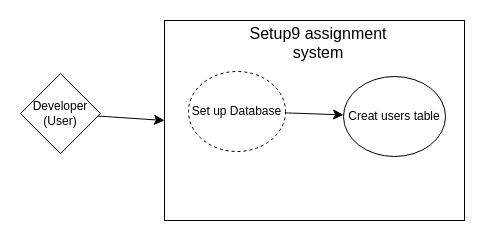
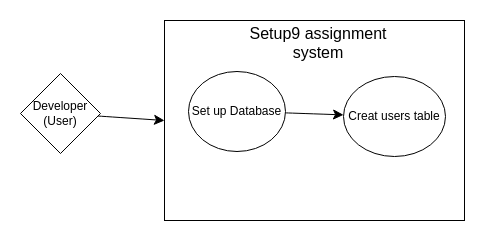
node "Set up Database": style dashed -> solid
